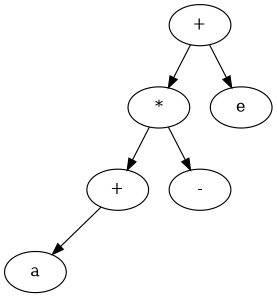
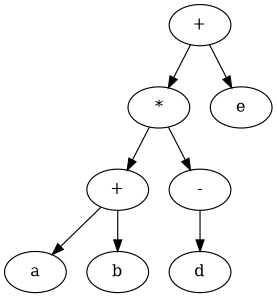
node "b": added
node "d": added
